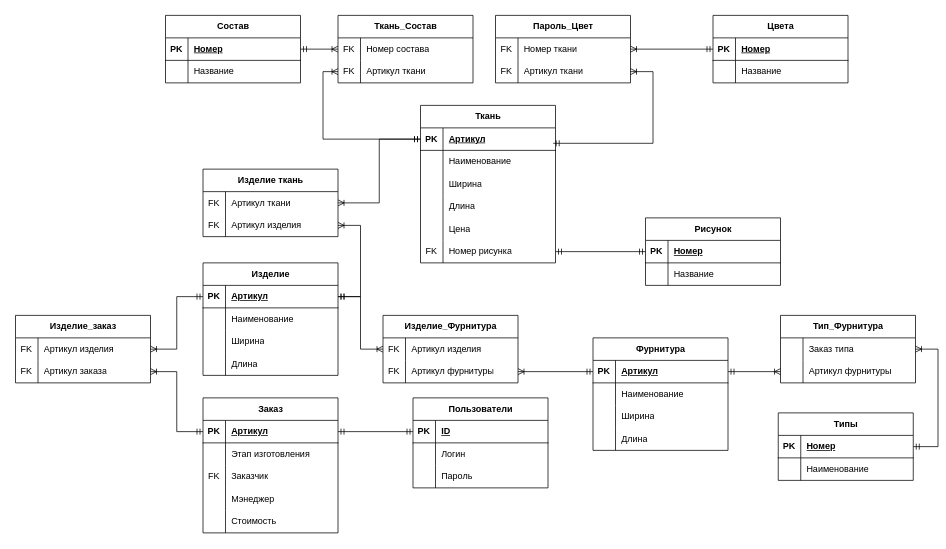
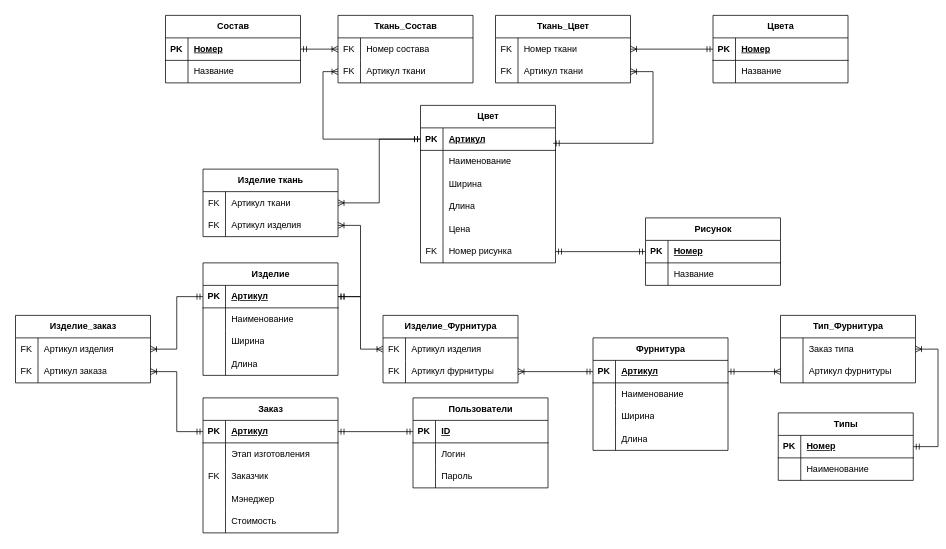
node "Пароль_Цвет": label "Пароль_Цвет" -> "Ткань_Цвет"
node "Ткань": label "Ткань" -> "Цвет"
